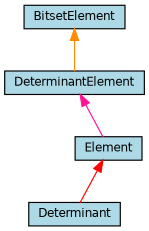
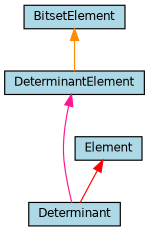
edge "Element" -> "DeterminantElement": now "Determinant" -> "DeterminantElement"
